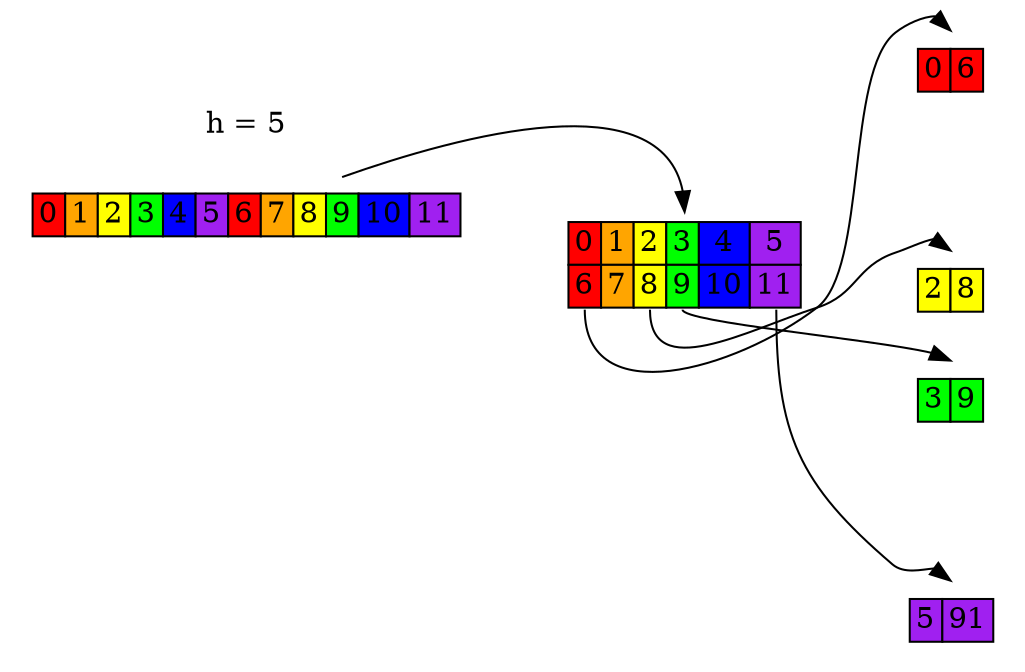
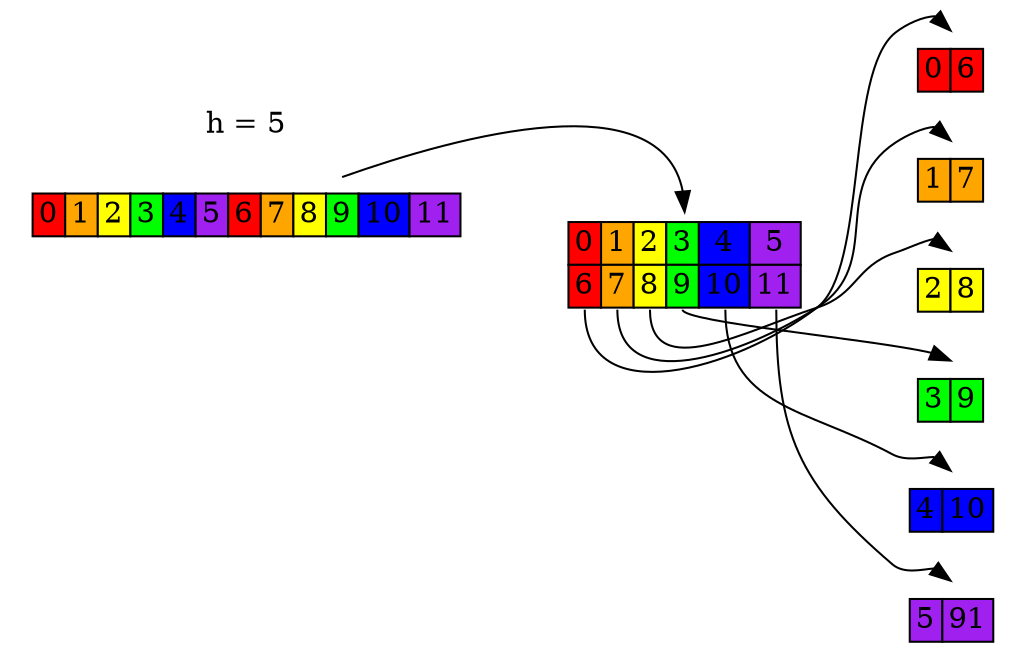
node "1": added
node "4": added
